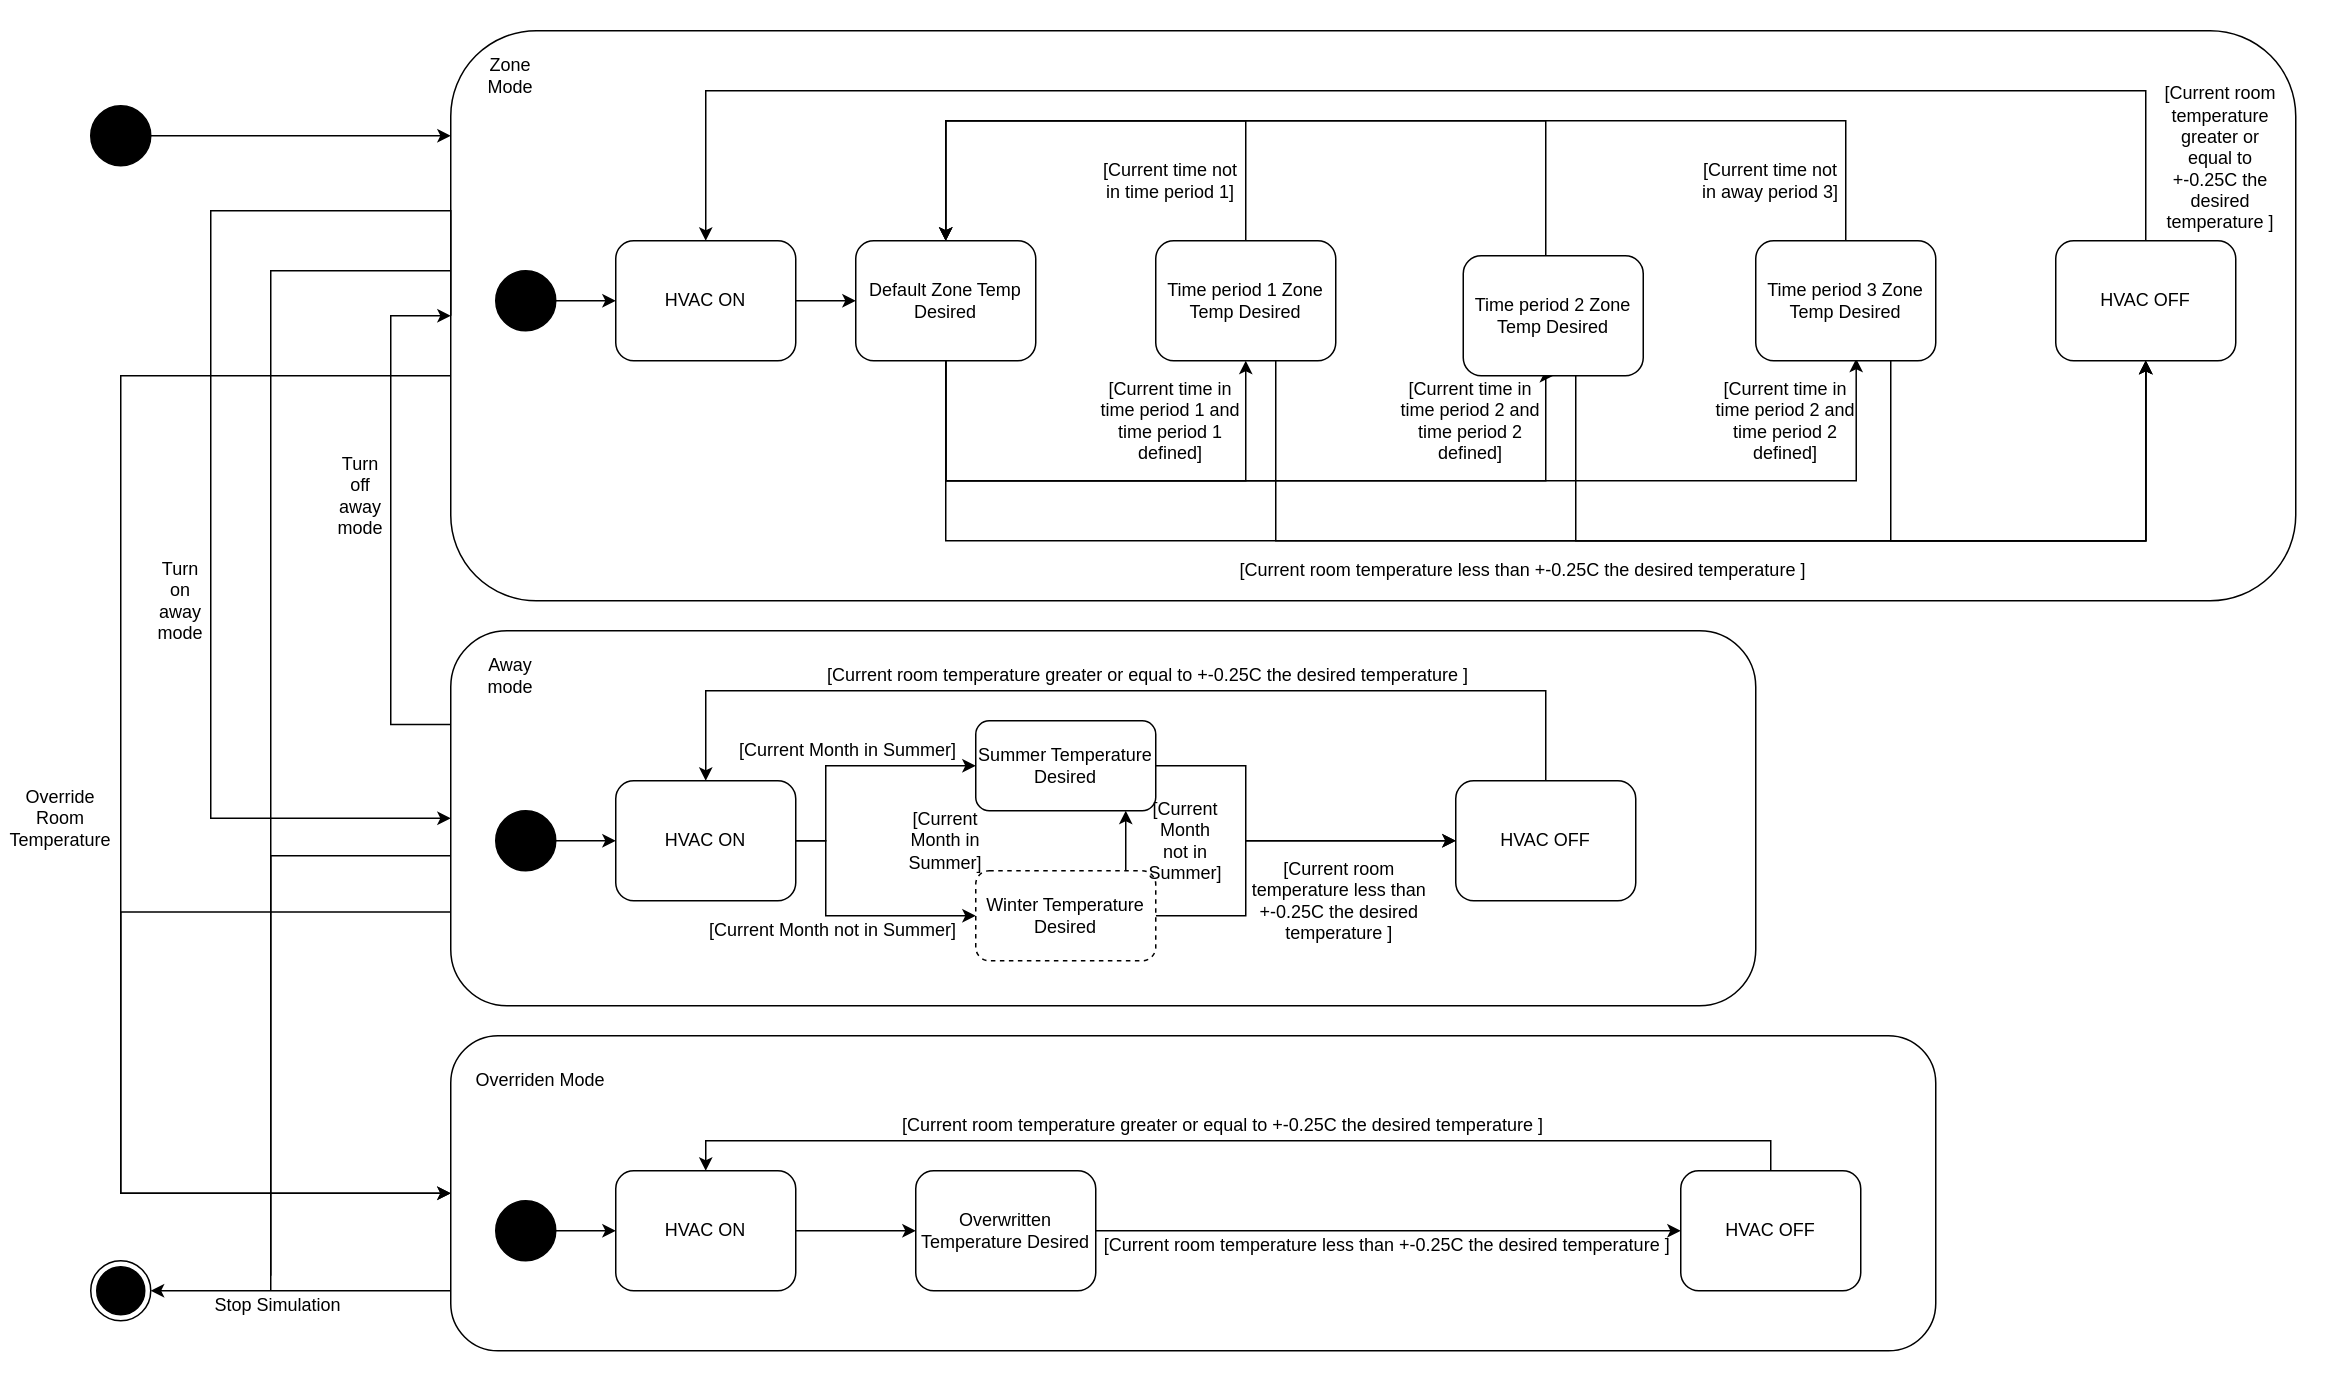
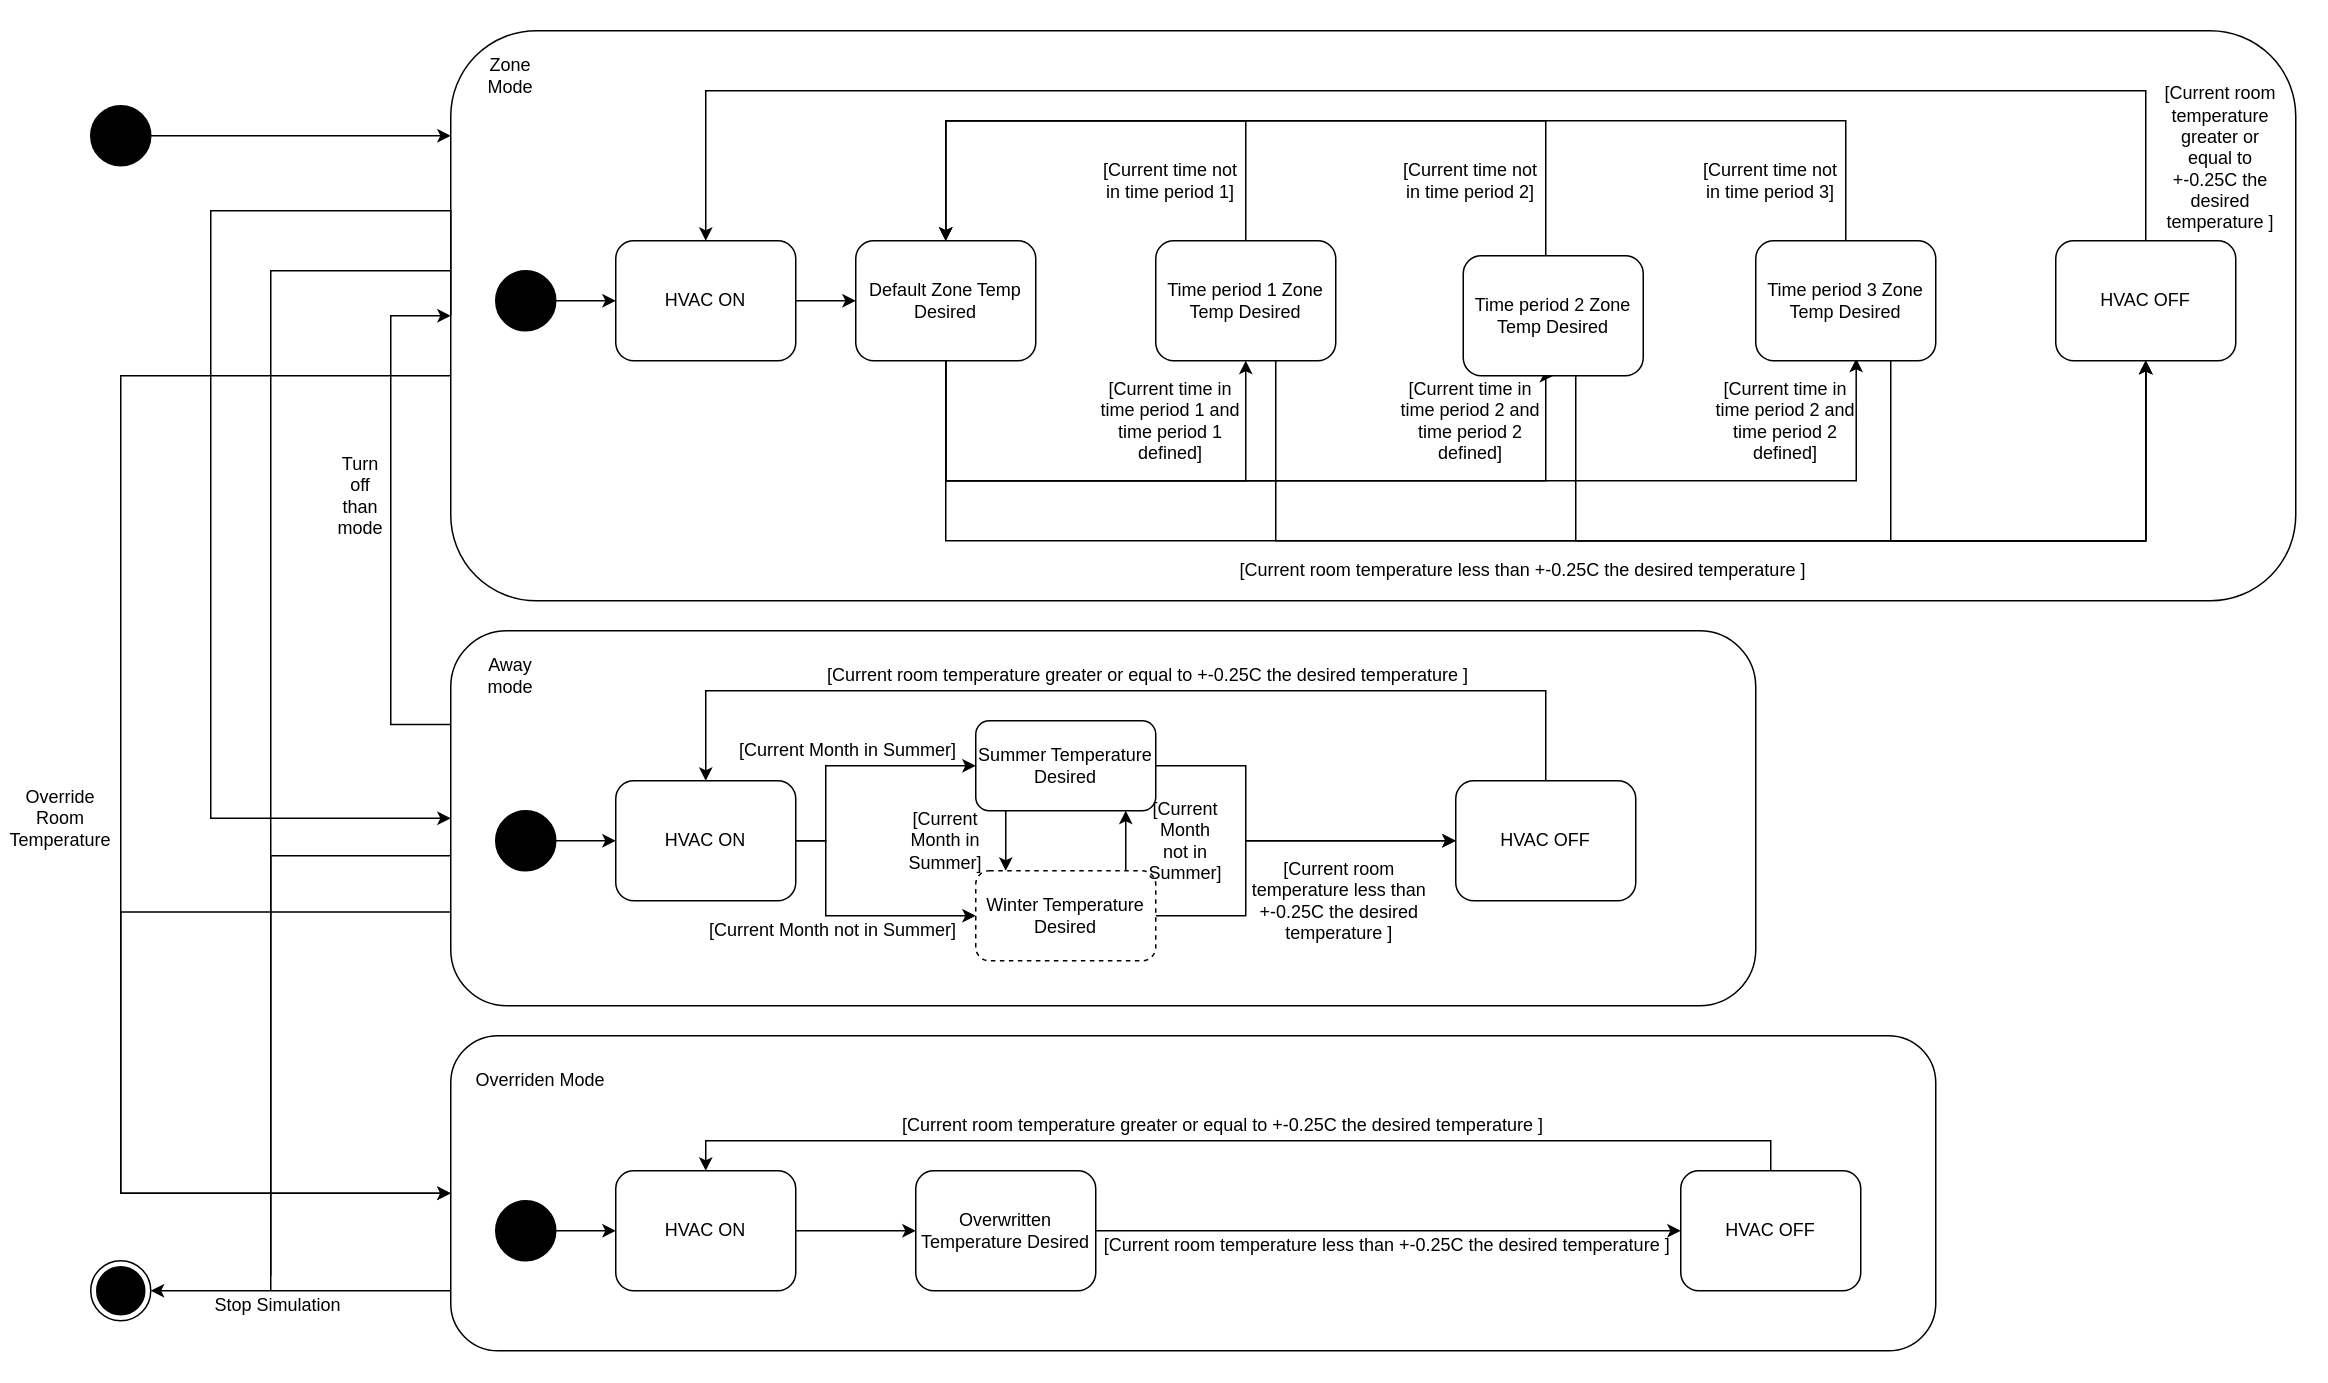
node "[Current time not in time period 2]": added
node "[Current time not in away period 3]": label "[Current time not in away period 3]" -> "[Current time not in time period 3]"
node "Turn off away mode": label "Turn off away mode" -> "Turn off than mode"
node "Turn on away mode": removed
edge "Summer Temperature Desired" -> "Winter Temperature Desired": added
